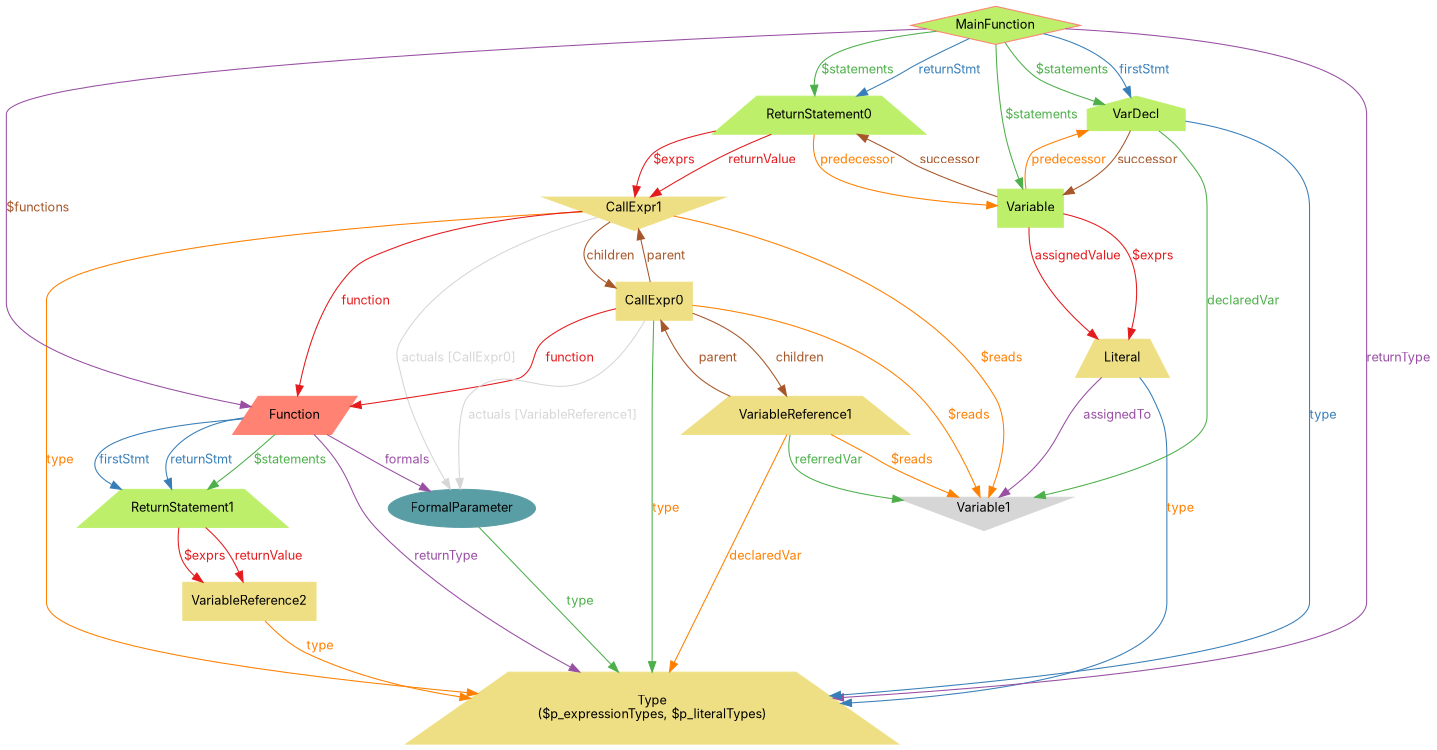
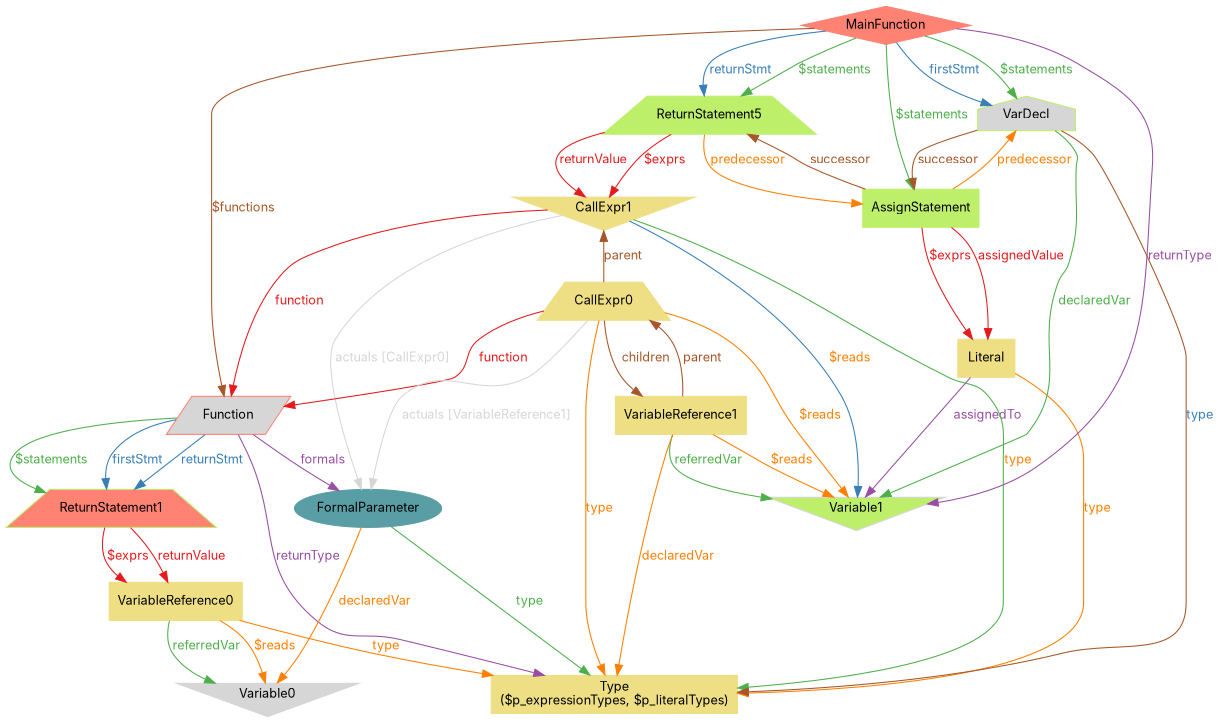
node "MainFunction": fillcolor #bdef6b -> #ff8273
edge "MainFunction" -> "Function": color #984ea3 -> #a65628
node "ReturnStatement0": label "ReturnStatement0" -> "ReturnStatement5"
node "VarDecl": fillcolor #bdef6b -> #d6d6d6
node "Variable": label "Variable" -> "AssignStatement"
edge "CallExpr1" -> "CallExpr0": removed, label "children"
edge "CallExpr1" -> "Variable1": color #ff7f00 -> #377eb8
node "CallExpr0": shape box -> trapezium
node "Literal": shape trapezium -> box
edge "CallExpr1" -> "Type ($p_expressionTypes, $p_literalTypes)": color #ff7f00 -> #4daf4a
node "Function": fillcolor #ff8273 -> #d6d6d6
node "VariableReference1": shape trapezium -> box
edge "MainFunction" -> "Type ($p_expressionTypes, $p_literalTypes)": now "MainFunction" -> "Variable1"
edge "CallExpr0" -> "Type ($p_expressionTypes, $p_literalTypes)": color #4daf4a -> #ff7f00
node "ReturnStatement1": fillcolor #bdef6b -> #ff8273
node "Variable1": fillcolor #d6d6d6 -> #bdef6b
edge "VarDecl" -> "Type ($p_expressionTypes, $p_literalTypes)": color #377eb8 -> #a65628
node "VariableReference2": label "VariableReference2" -> "VariableReference0"
edge "Literal" -> "Type ($p_expressionTypes, $p_literalTypes)": color #377eb8 -> #ff7f00
node "Variable0": added
node "Type ($p_expressionTypes, $p_literalTypes)": shape trapezium -> box
